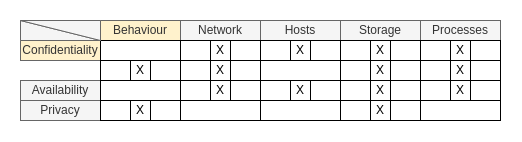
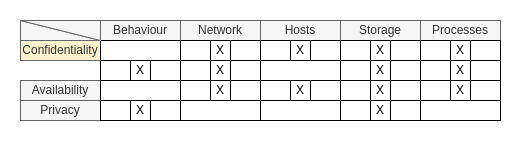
node "Behaviour": fillcolor #fff2cc -> #f5f5f5
